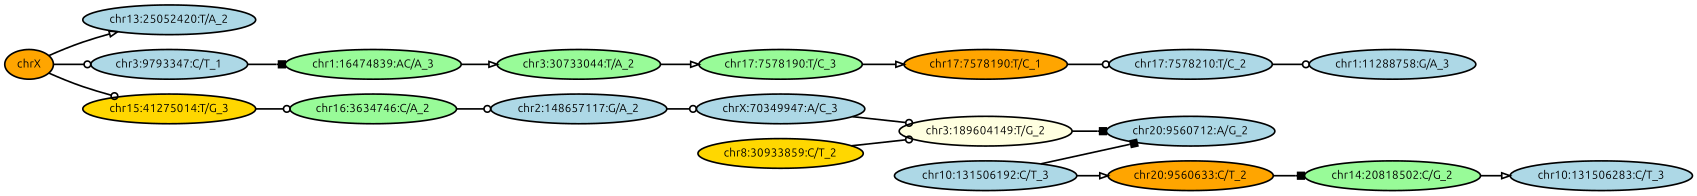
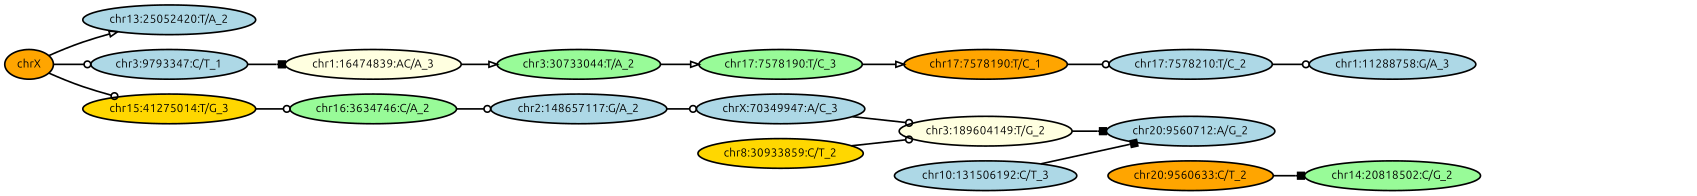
node "chr1:16474839:AC/A_3": fillcolor palegreen -> lightyellow
edge "chr10:131506192:C/T_3" -> "chr20:9560633:C/T_2": removed
node "chr10:131506283:C/T_3": removed
